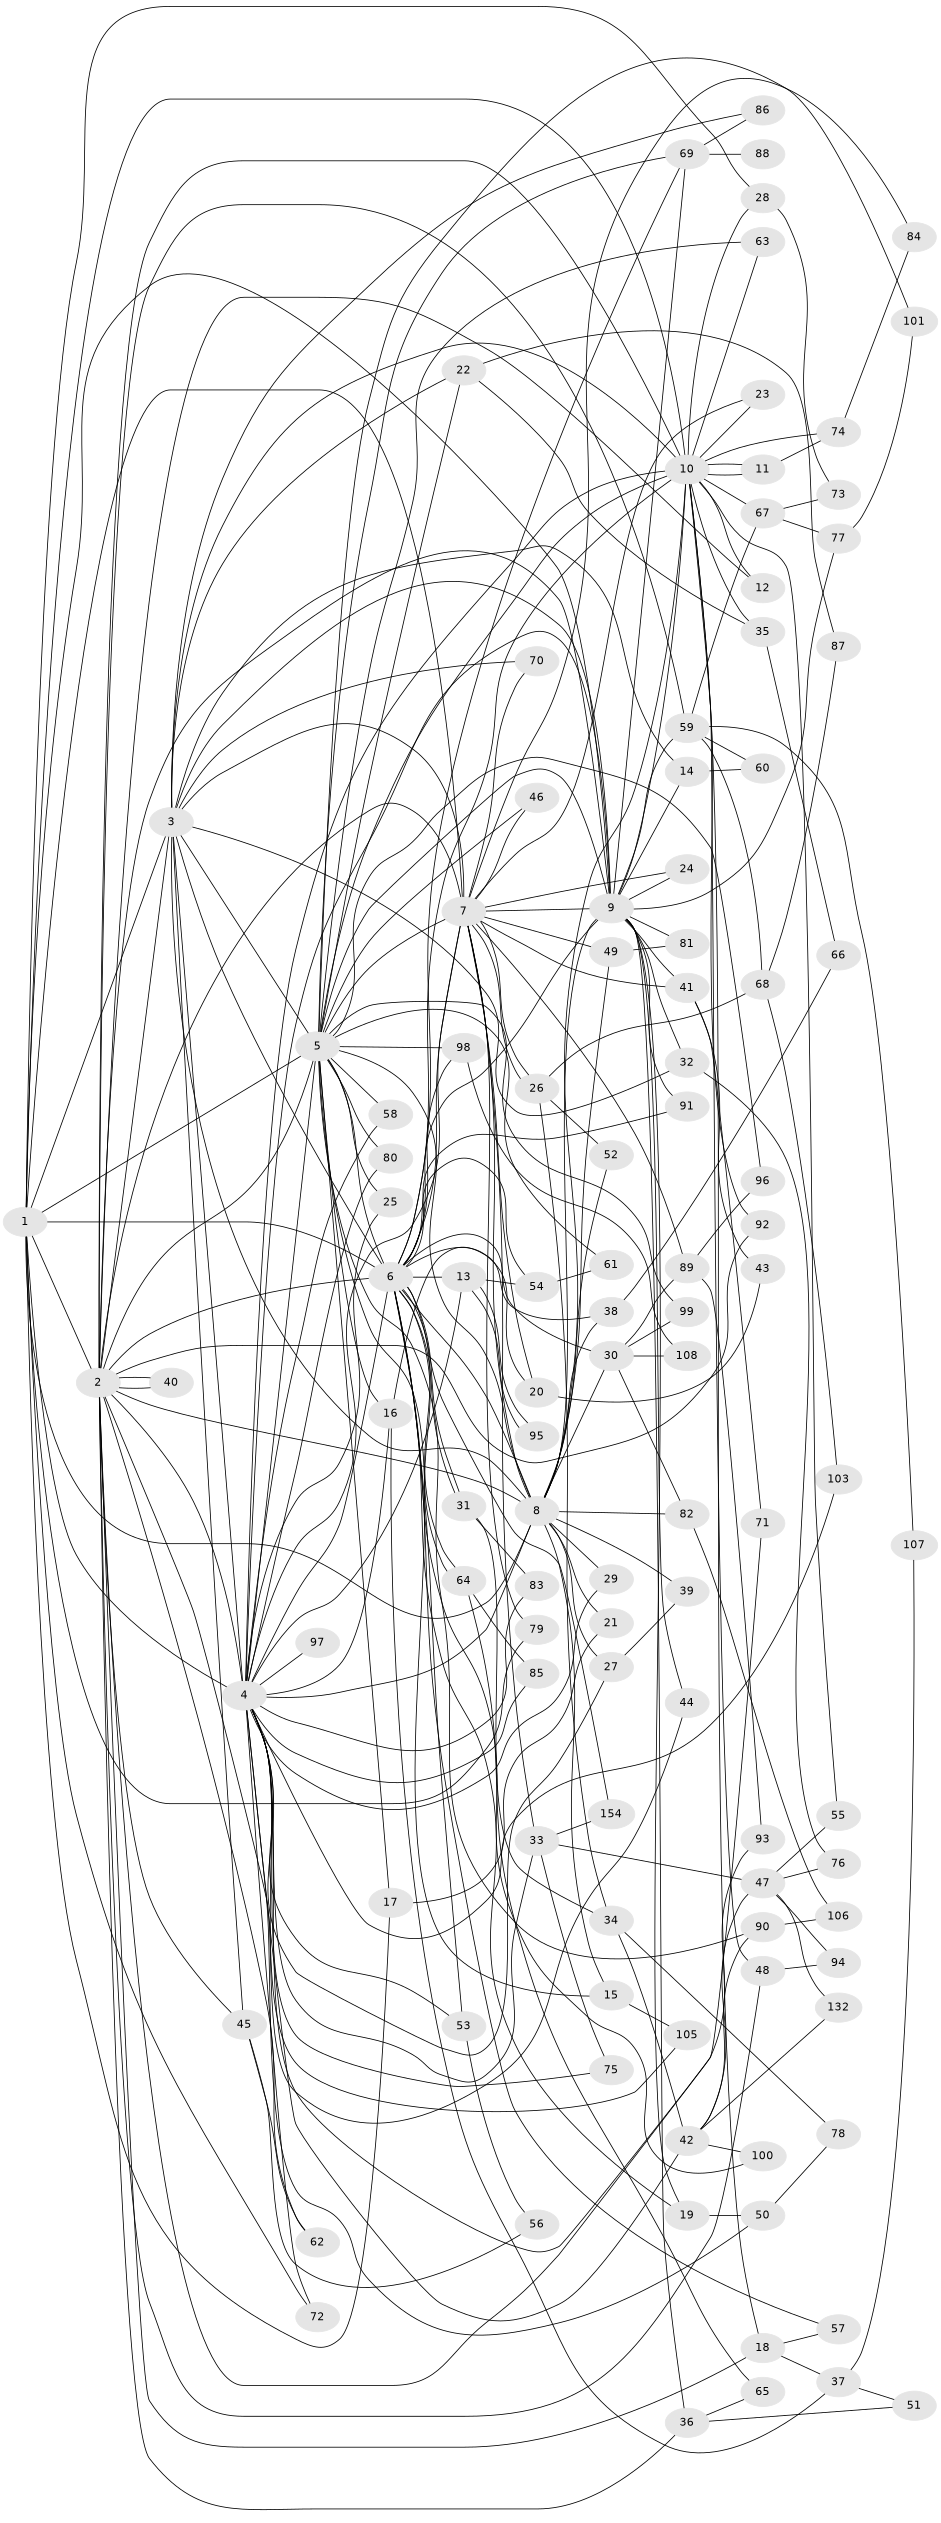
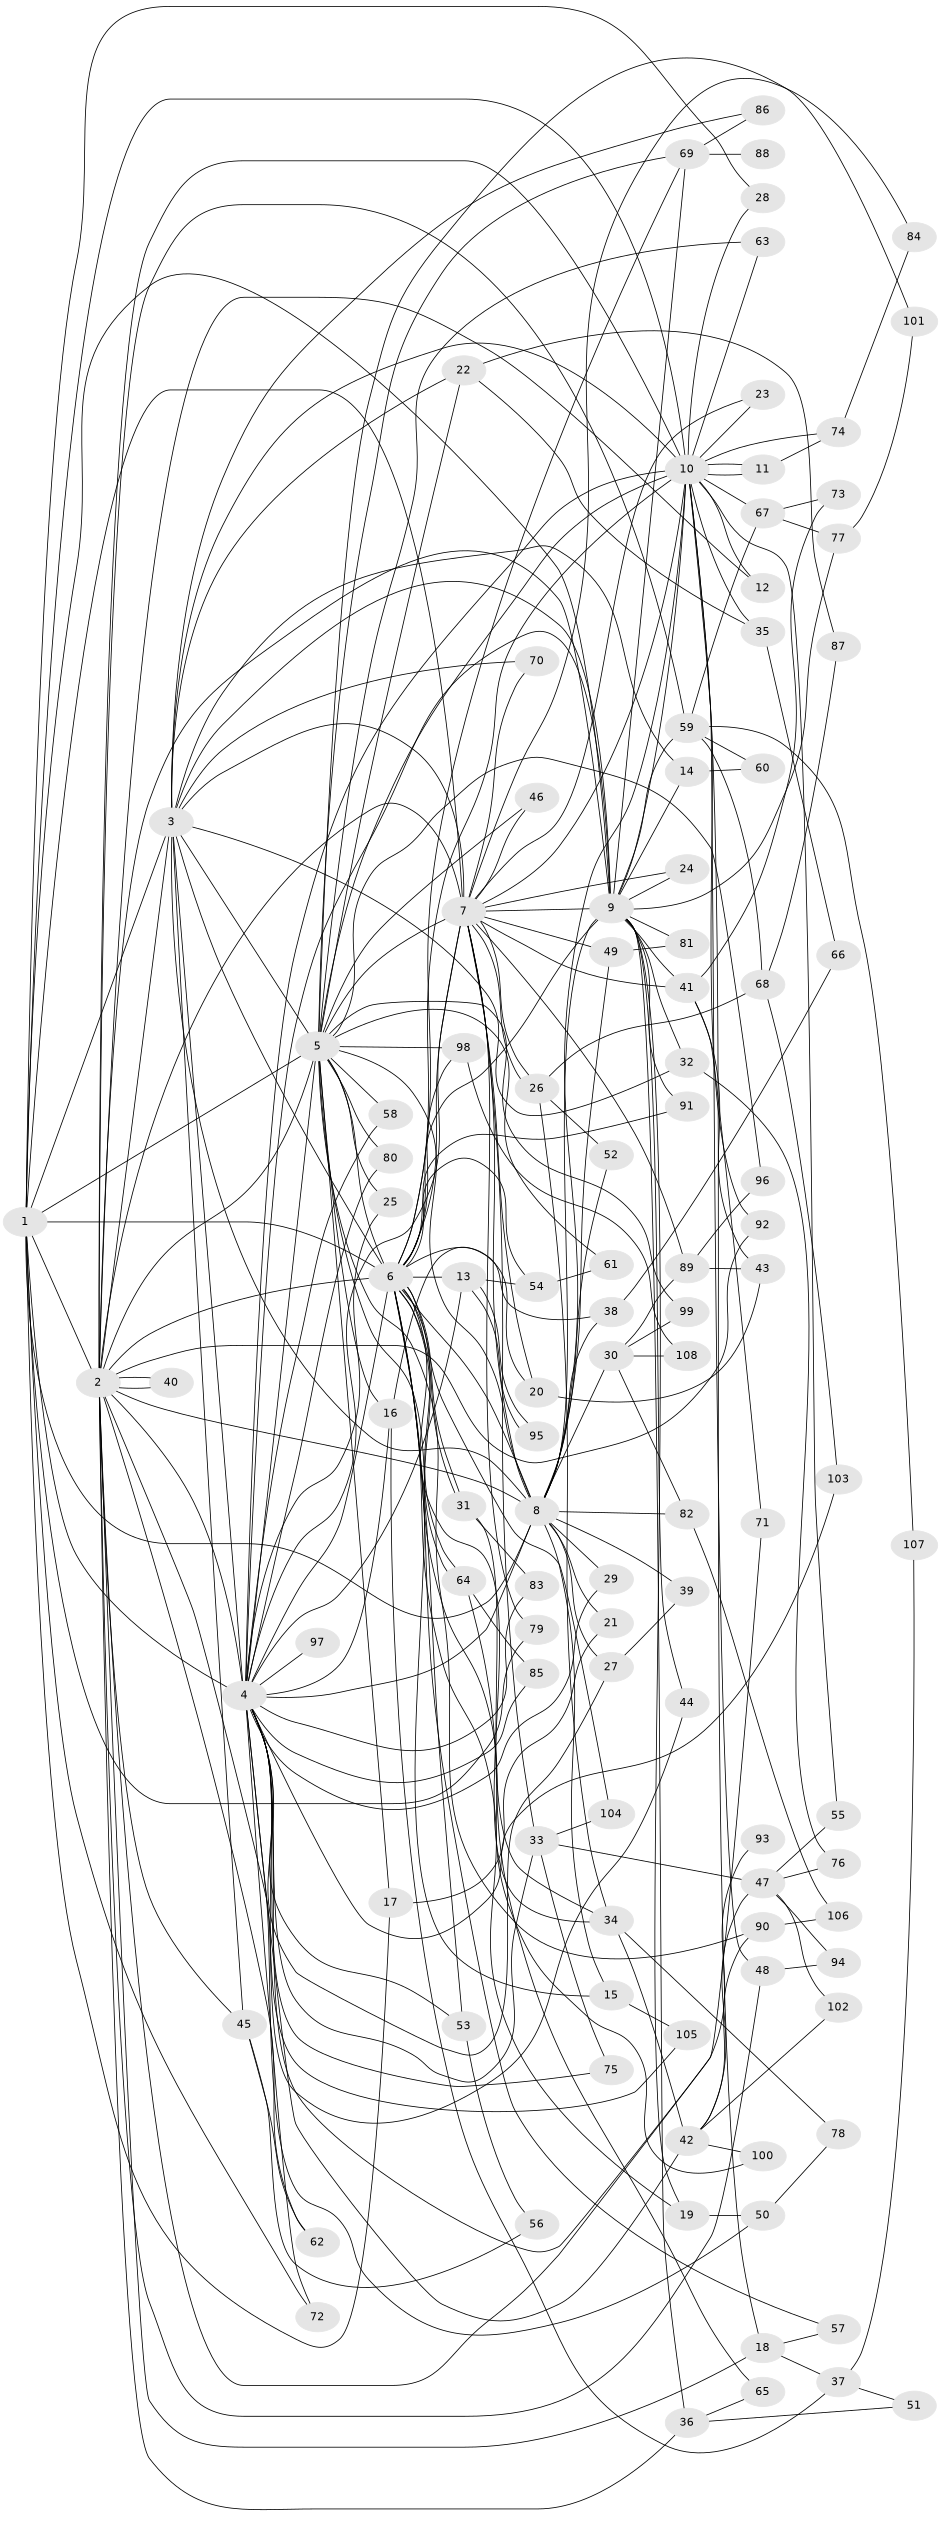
edge "28" -- "73": now "41" -- "73"
edge "10" -- "7": added
edge "9" -- "5": removed
edge "6" -- "30": now "6" -- "34"
edge "89" -- "93": now "89" -- "43"
node "154": label "154" -> "104"
node "132": label "132" -> "102"
